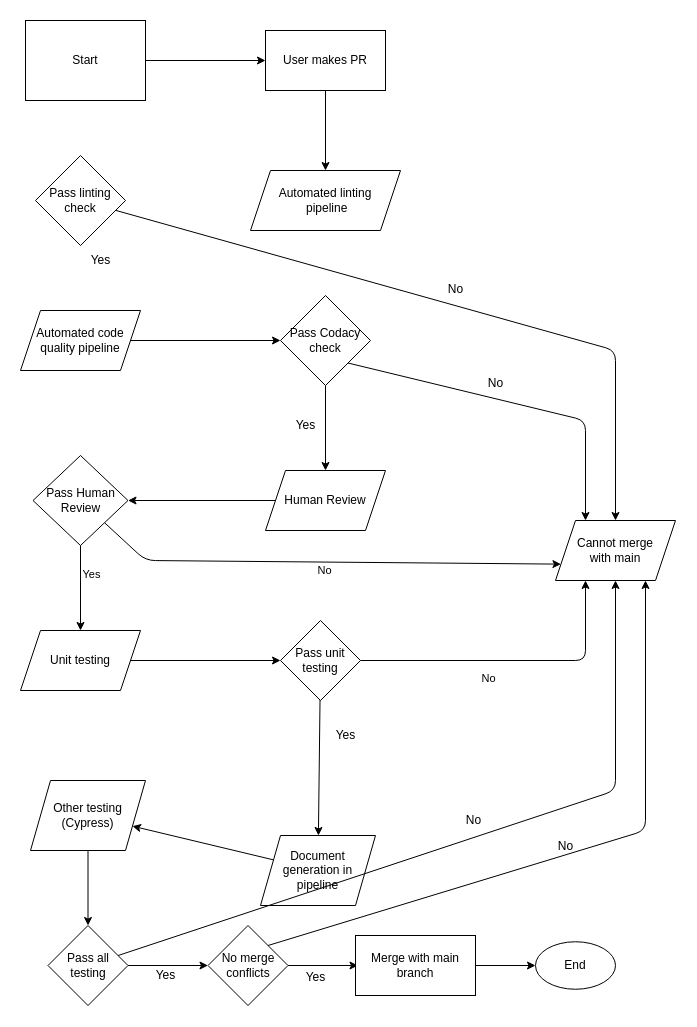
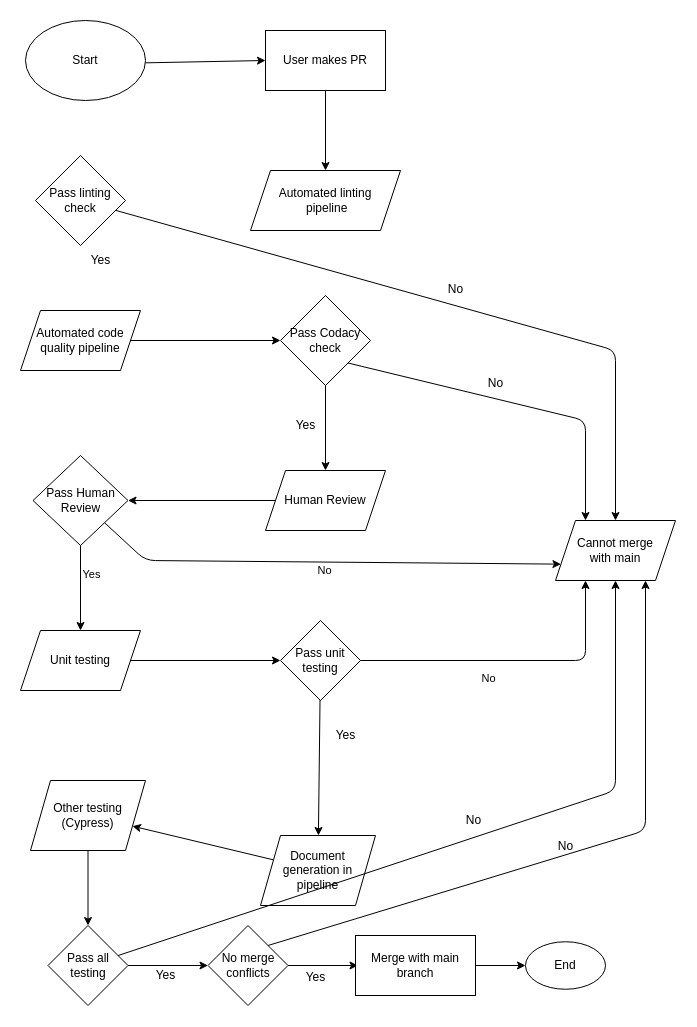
node "Start": shape rectangle -> ellipse
node "End": moved (576, 966) -> (566, 966)
